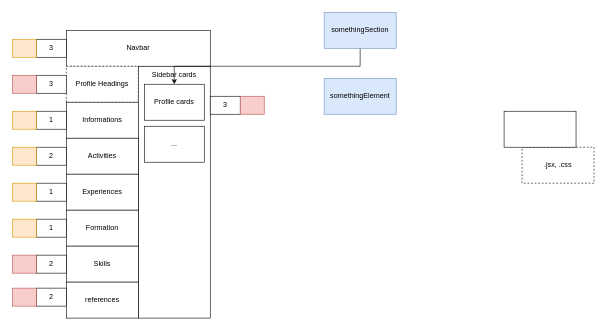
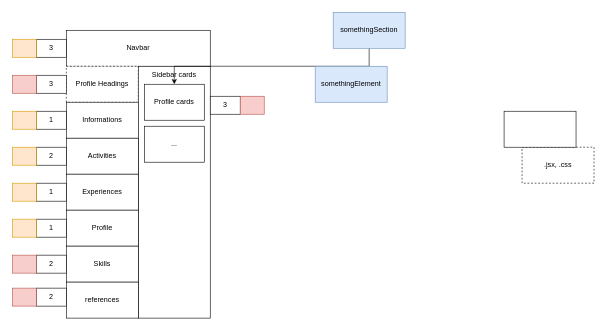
node "somethingSection": moved (360, 30) -> (369, 30)
node "somethingElement": moved (360, 96) -> (351, 84)
node "Formation": label "Formation" -> "Profile"
